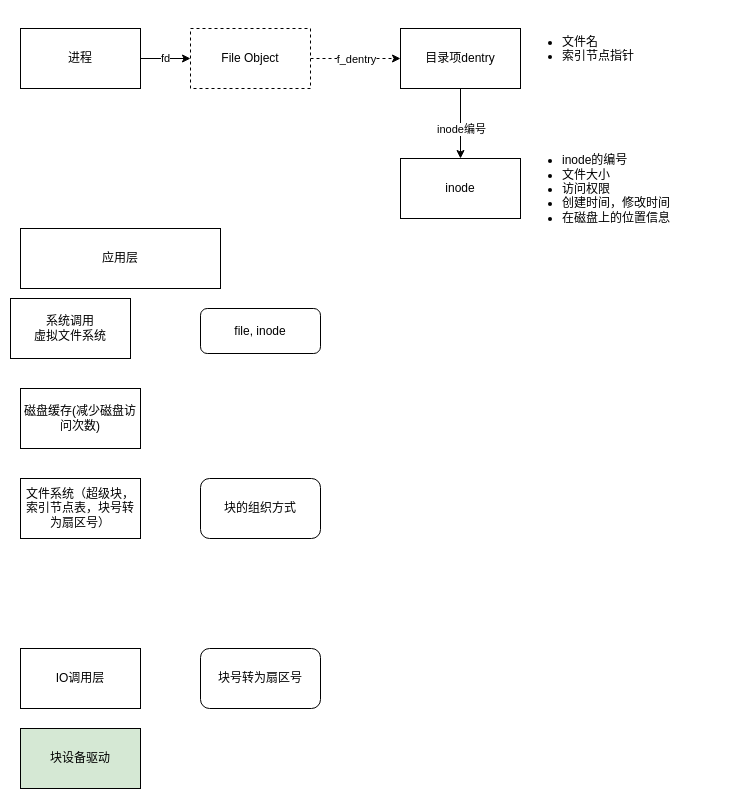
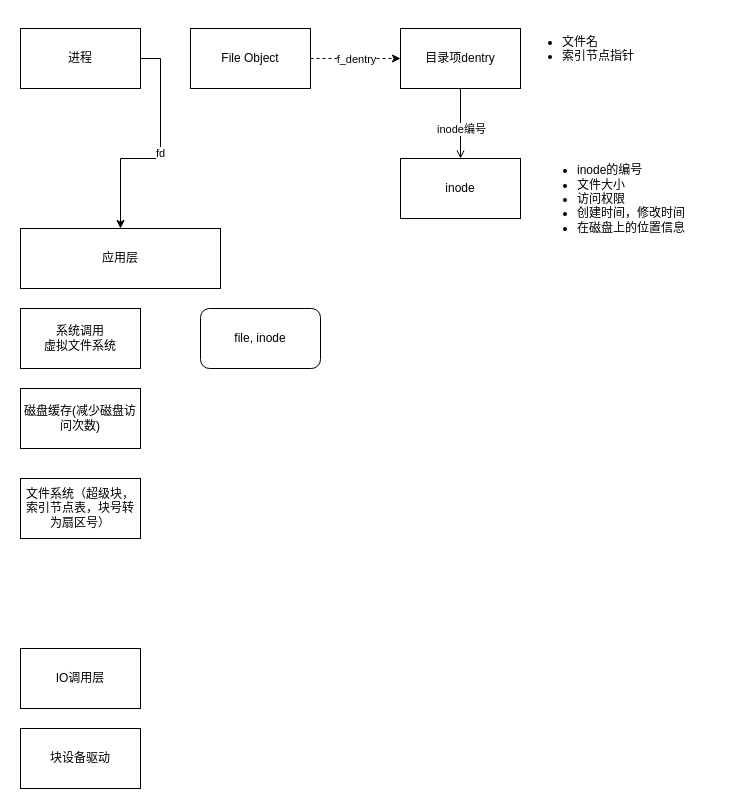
edge "进程" -> "File Object": now "进程" -> "应用层"
node "File Object": style dashed -> solid
edge "目录项dentry" -> "inode": arrowhead classic -> open
node "inode的编号 文件大小 访问权限 创建时间，修改时间 在磁盘上的位置信息": moved (621, 204) -> (636, 214)
node "系统调用 虚拟文件系统": moved (71, 329) -> (81, 339)
node "file, inode": size 120x45 -> 120x60
node "块的组织方式": removed
node "块号转为扇区号": removed
node "块设备驱动": fillcolor #d5e8d4 -> #ffffff
